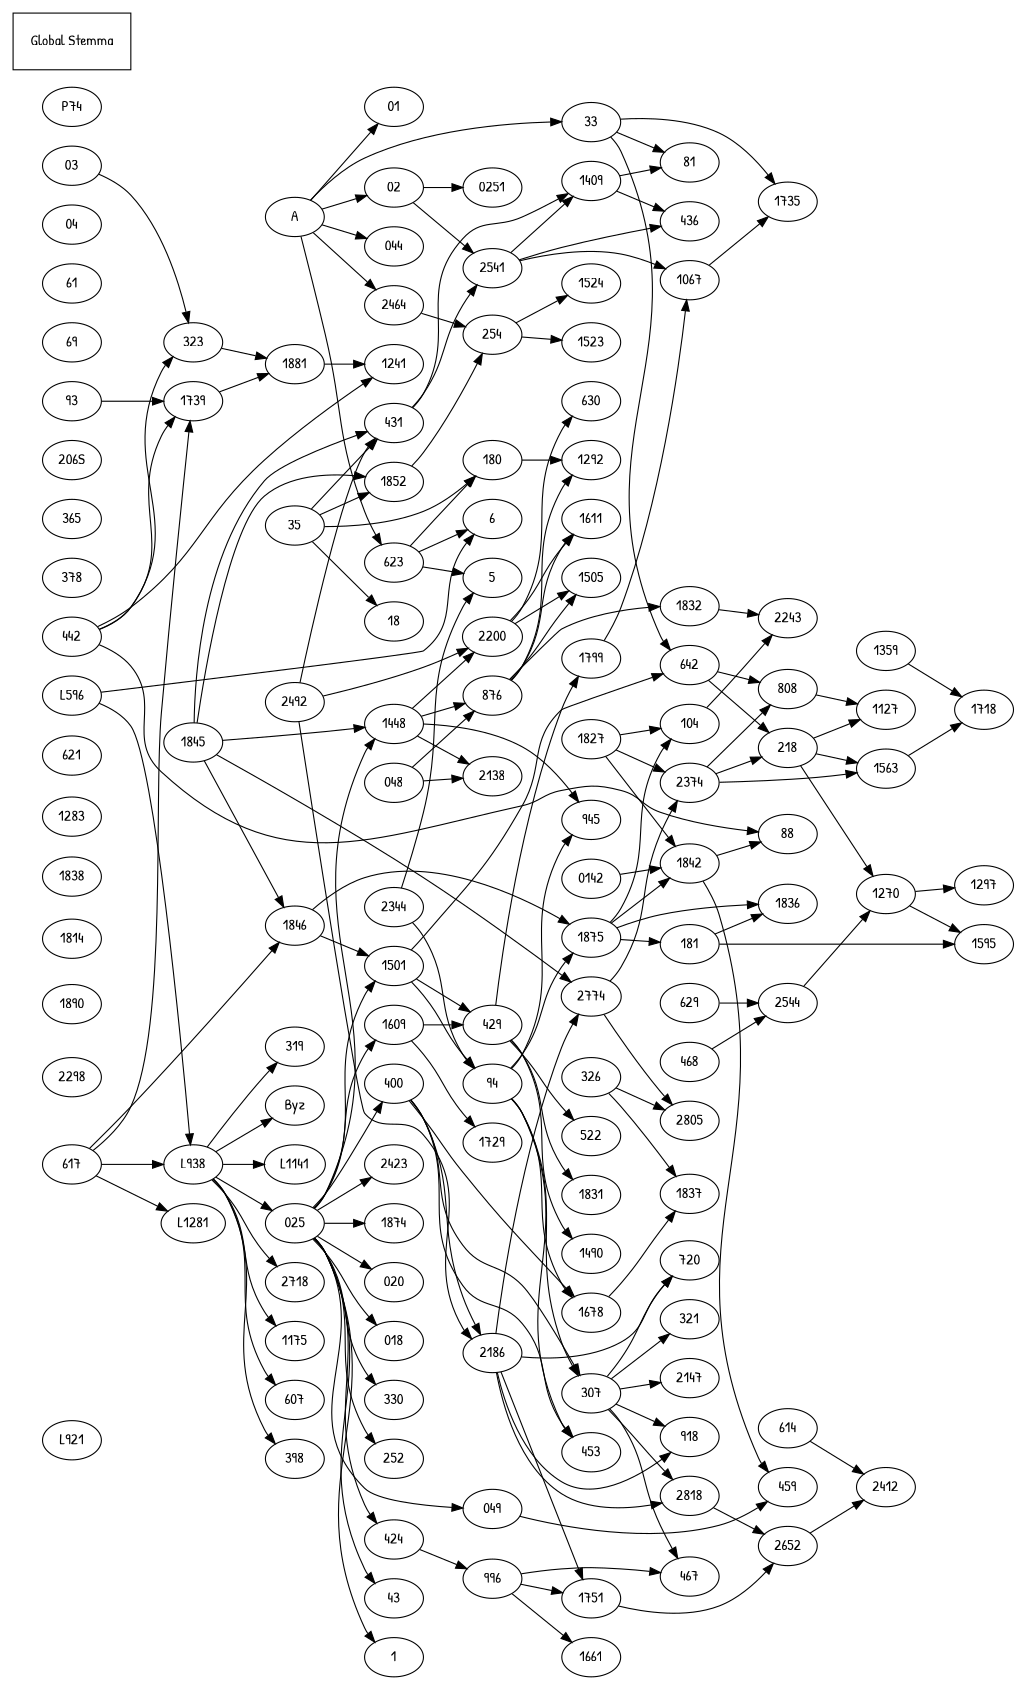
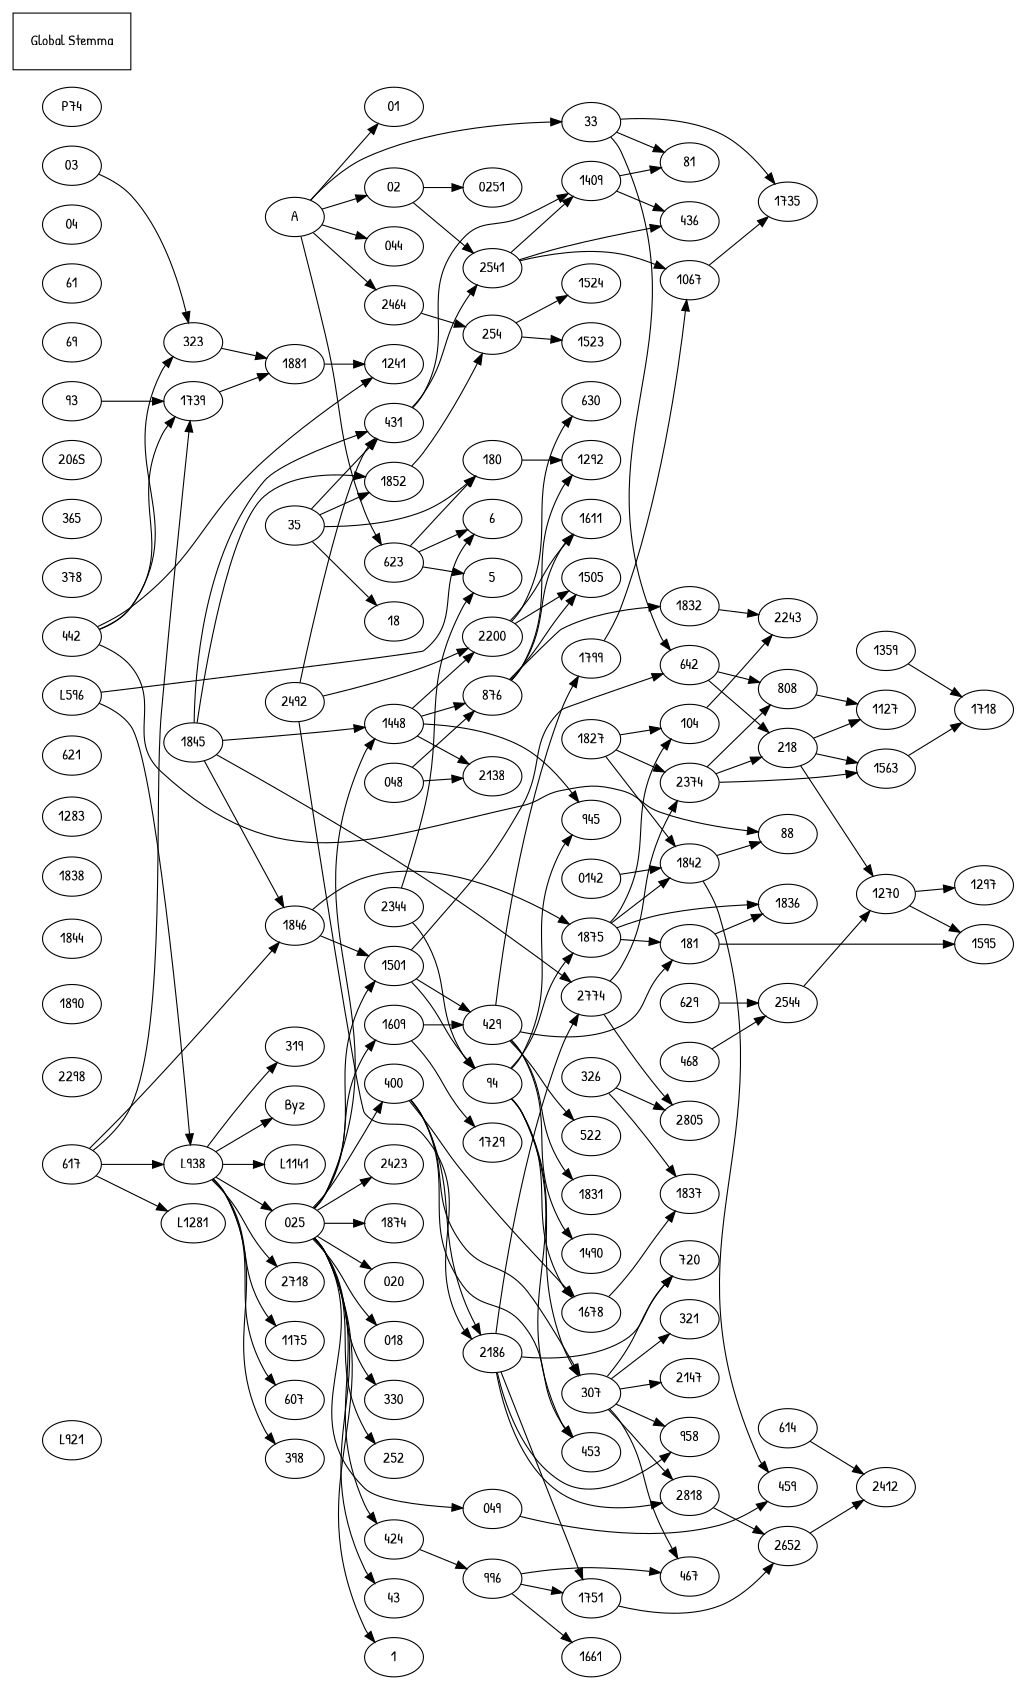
node "1814": label "1814" -> "1844"
edge "429" -> "181": added
node "918": label "918" -> "958"
